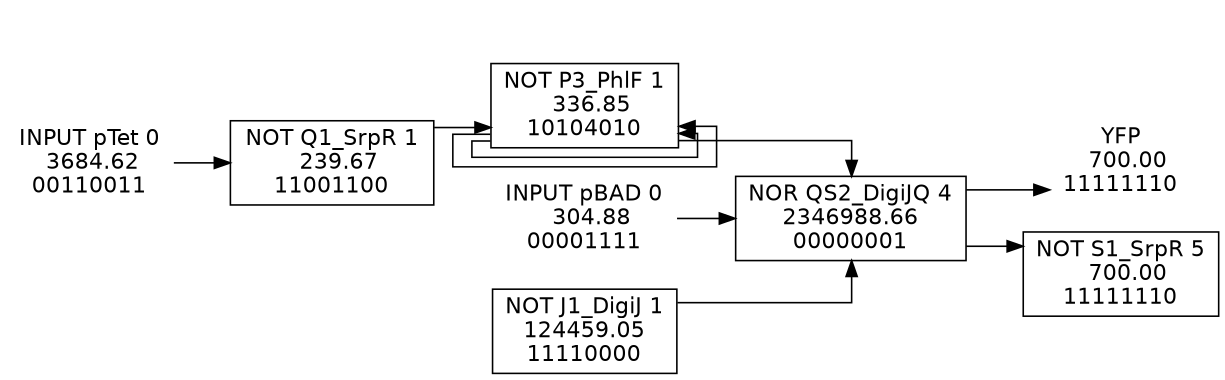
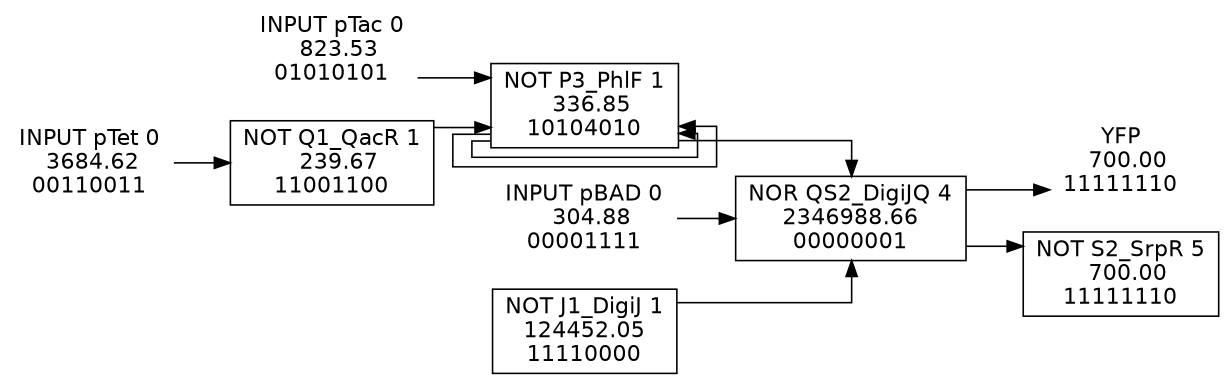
node "INPUT pTac 0 823.53 01010101": added
node "NOT Q1_SrpR 1 239.67 11001100": label "NOT Q1_SrpR 1 239.67 11001100" -> "NOT Q1_QacR 1 239.67 11001100"
node "NOT S1_SrpR 5 700.00 11111110": label "NOT S1_SrpR 5 700.00 11111110" -> "NOT S2_SrpR 5 700.00 11111110"
node "NOT J1_DigiJ 1 124459.05 11110000": label "NOT J1_DigiJ 1 124459.05 11110000" -> "NOT J1_DigiJ 1 124452.05 11110000"
